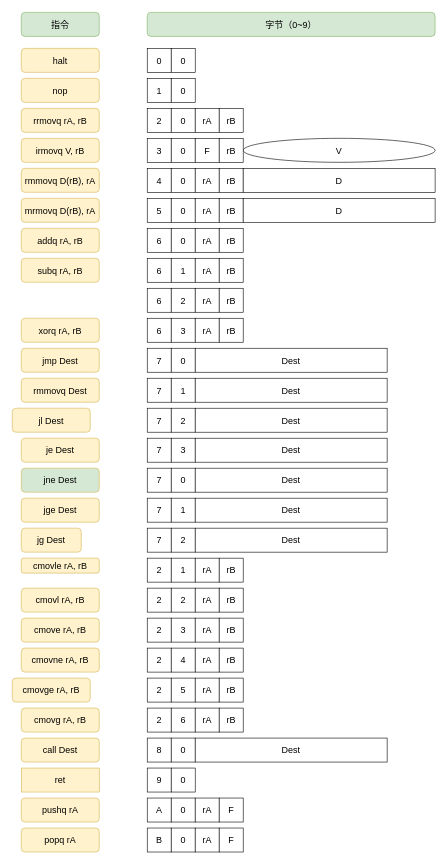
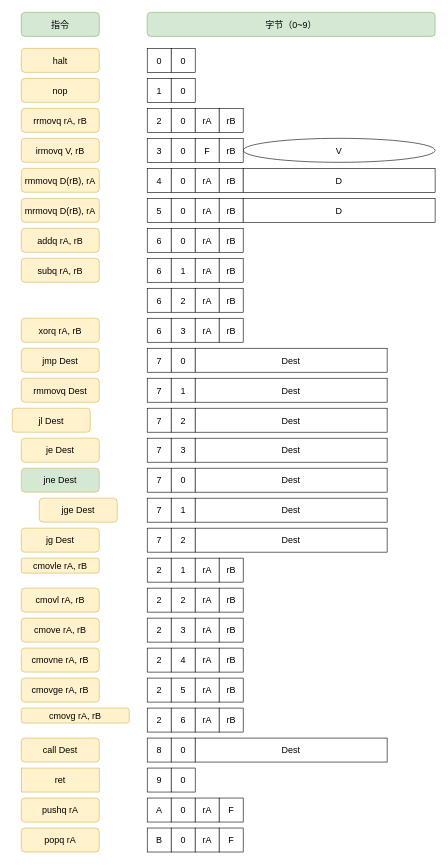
node "jge Dest": moved (60, 510) -> (78, 510)
node "jg Dest": size 60x24 -> 78x24
node "cmovge rA, rB": moved (51, 690) -> (60, 690)
node "cmovg rA, rB": size 78x24 -> 108x15
